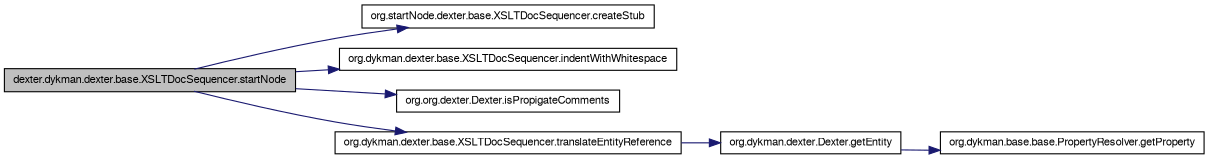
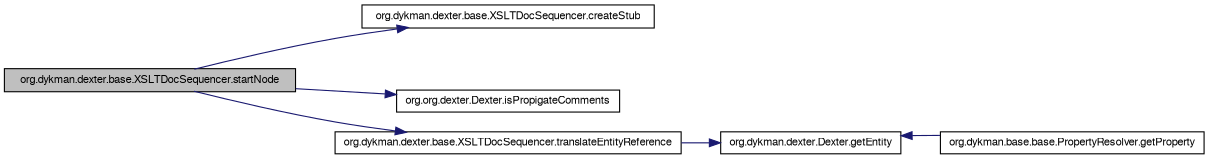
node "org.startNode.dexter.base.XSLTDocSequencer.createStub": label "org.startNode.dexter.base.XSLTDocSequencer.createStub" -> "org.dykman.dexter.base.XSLTDocSequencer.createStub"
node "org.dykman.dexter.base.XSLTDocSequencer.indentWithWhitespace": removed
node "dexter.dykman.dexter.base.XSLTDocSequencer.startNode": label "dexter.dykman.dexter.base.XSLTDocSequencer.startNode" -> "org.dykman.dexter.base.XSLTDocSequencer.startNode"
edge "org.dykman.dexter.Dexter.getEntity" -> "org.dykman.base.base.PropertyResolver.getProperty": reversed
